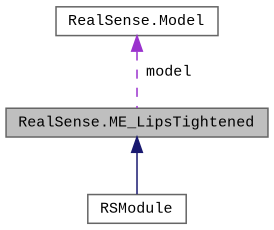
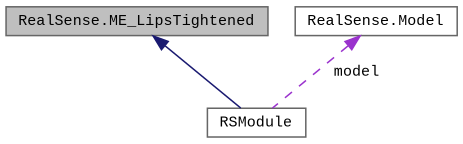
edge "RealSense.ME_LipsTightened" -> "RealSense.Model": now "RSModule" -> "RealSense.Model"
